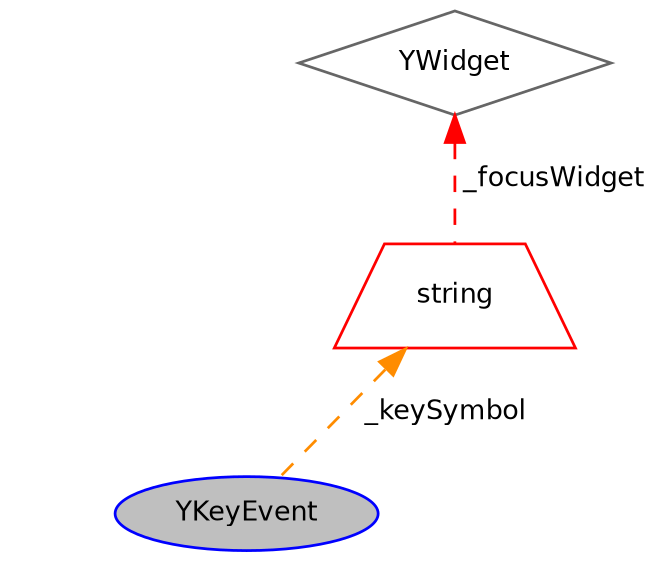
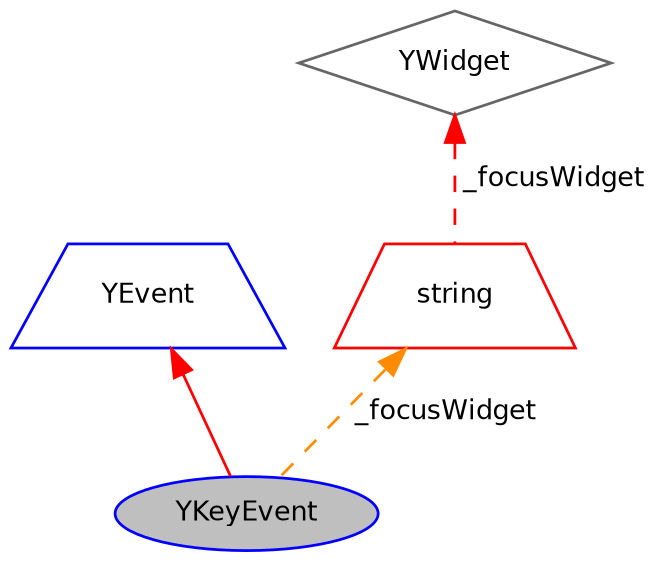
node "YEvent": added
edge "YKeyEvent" -> "string": label " _keySymbol" -> " _focusWidget"
